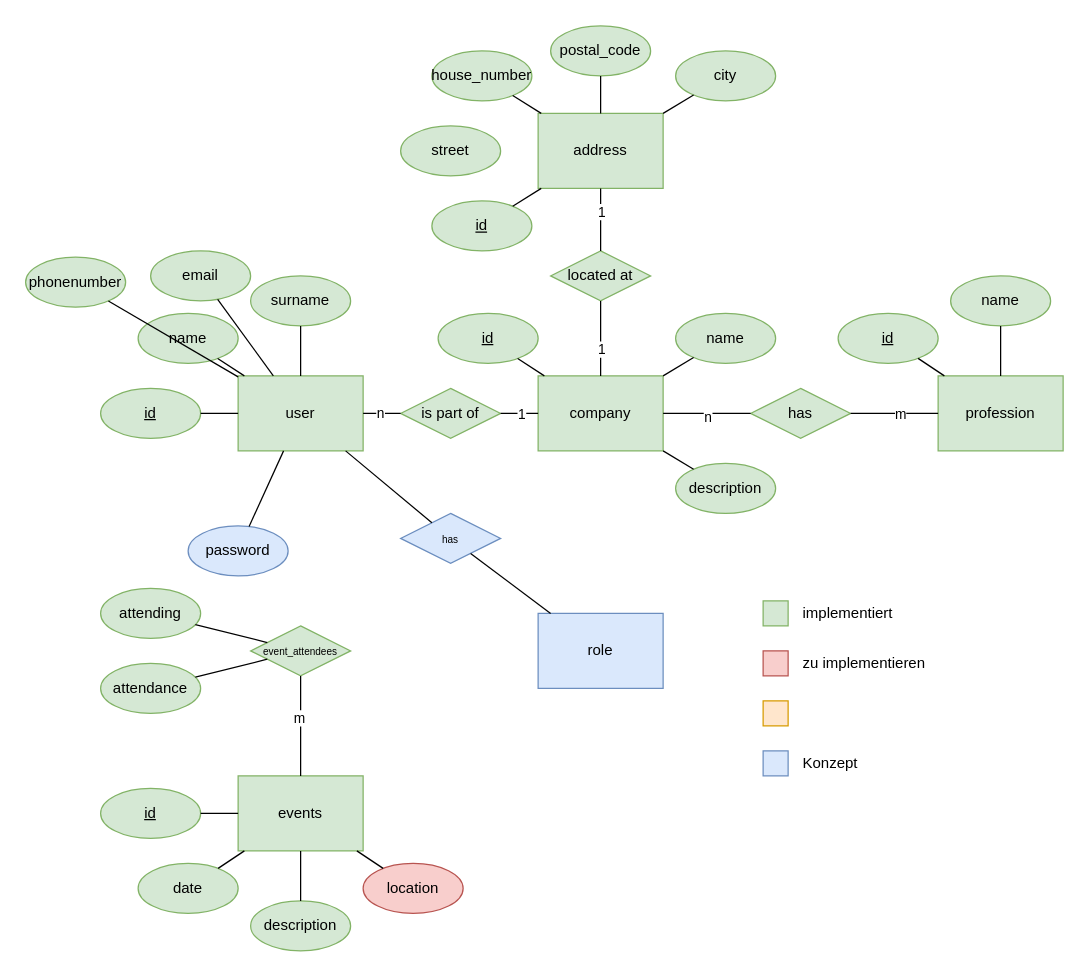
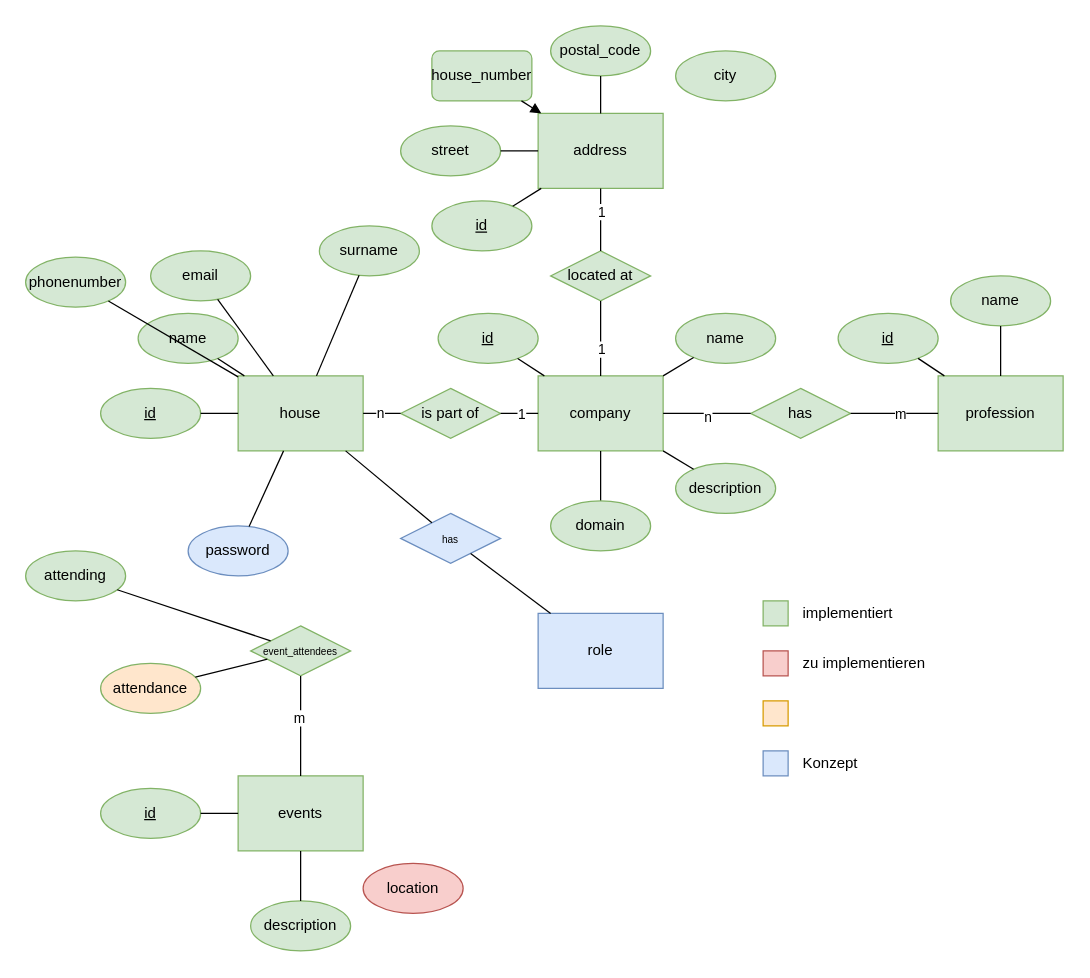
node "house_number": shape ellipse -> rounded rectangle
edge "city" -- "address": removed
edge "house_number" -- "address": arrowhead none -> block
edge "street" -- "address": added
node "surname": moved (301, 301) -> (369, 251)
node "user": label "user" -> "house"
edge "company" -- "domain": added
node "domain": added
node "attending": moved (151, 613) -> (76, 576)
node "attendance": fillcolor #d5e8d4 -> #ffe6cc
edge "events" -- "date": removed
edge "events" -- "location": removed
node "date": removed
